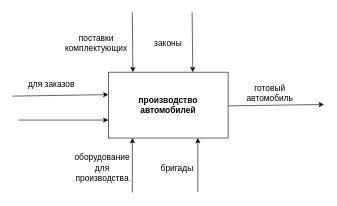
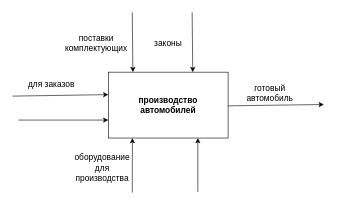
node "бригады": removed
